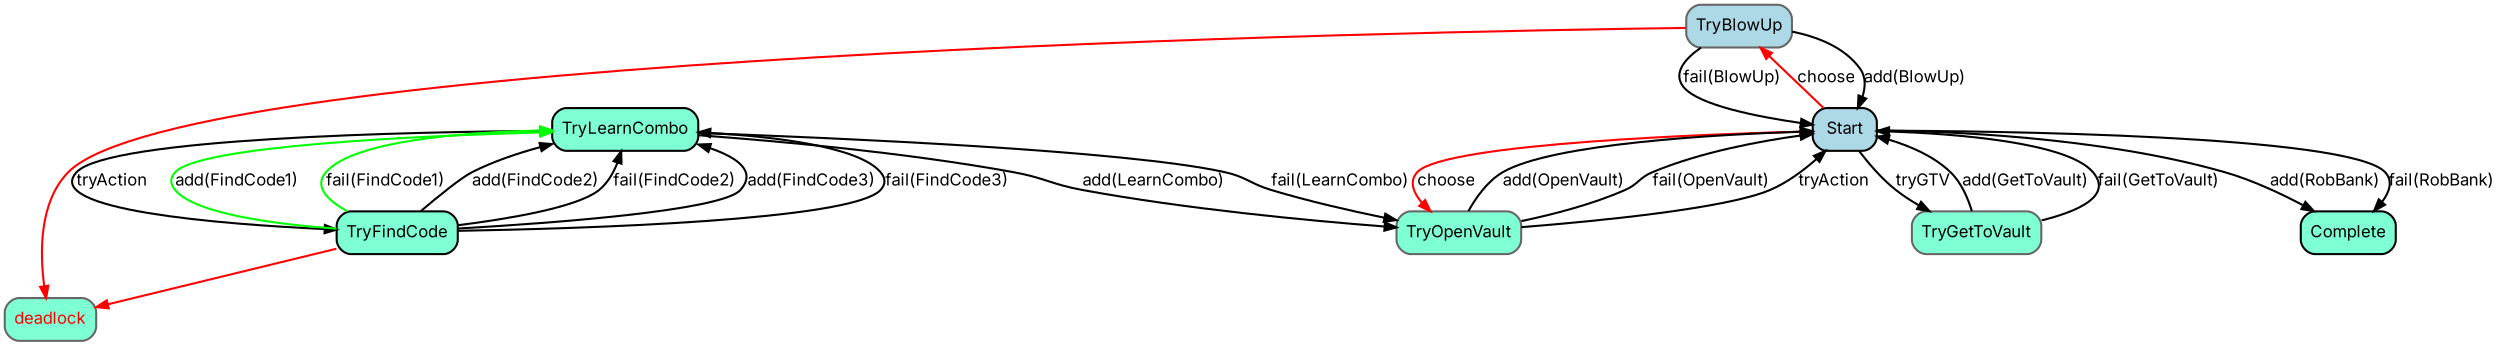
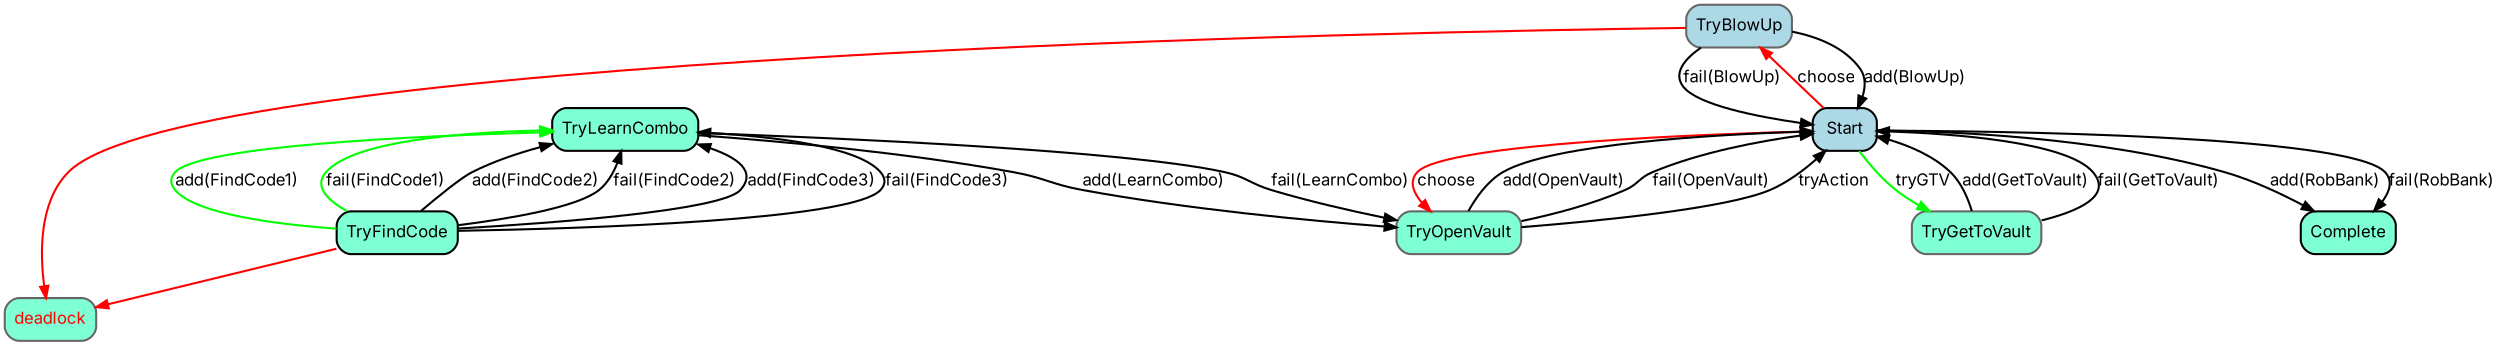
edge "TryLearnCombo" -> "TryFindCode": removed, label "tryAction"
edge "Start" -> "TryGetToVault": color black -> green
